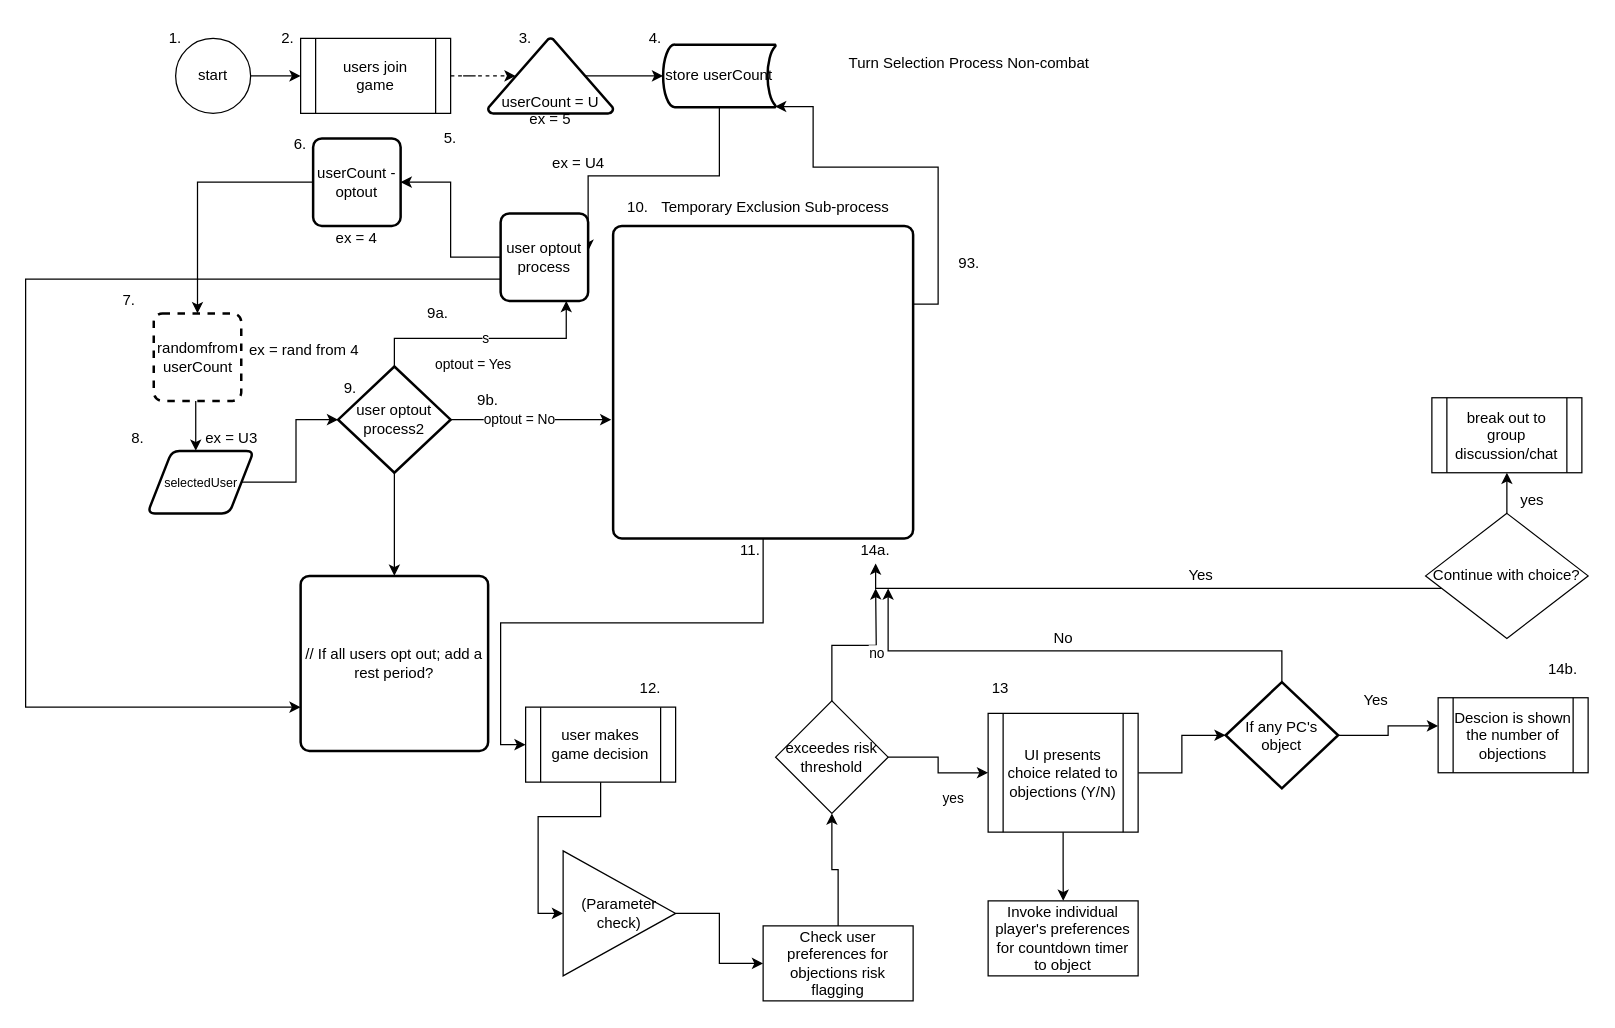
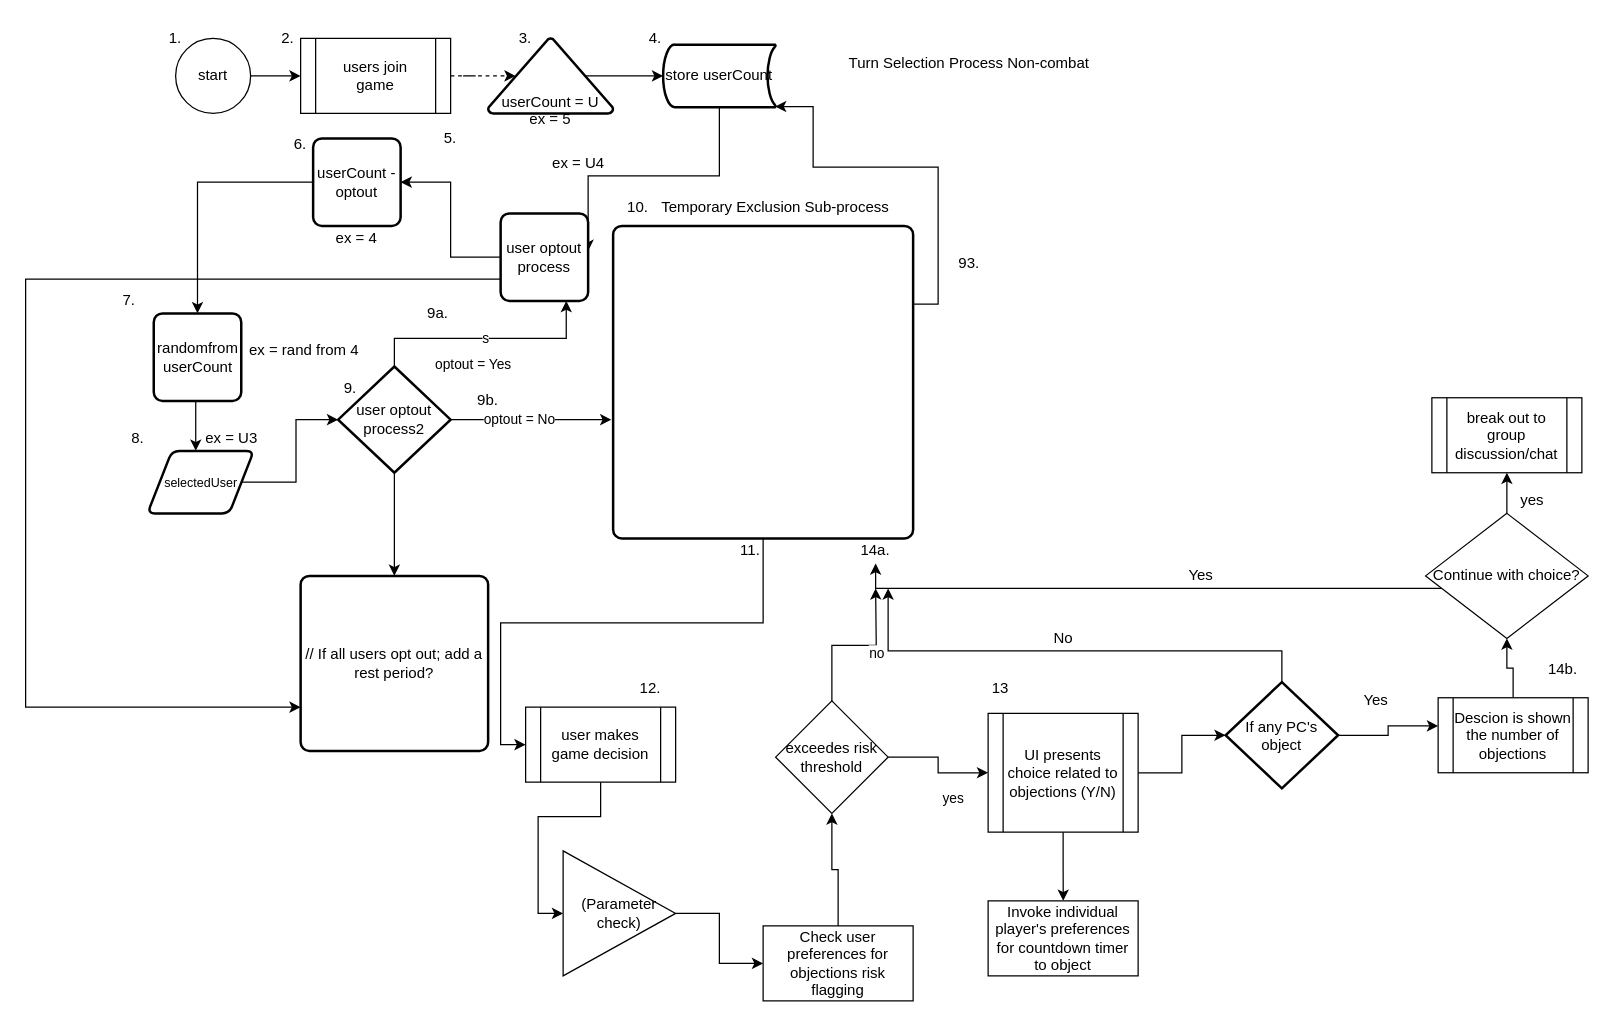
node "randomfrom userCount": style dashed -> solid
edge "Descion is shown the number of objections" -> "Continue with choice?": added
